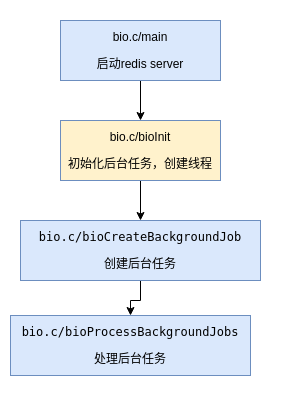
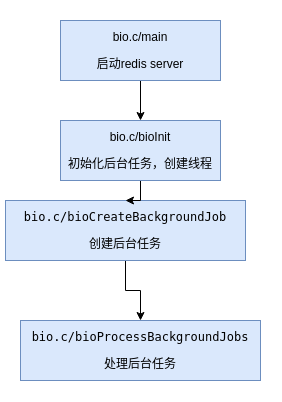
node "bio.c/bioInit初始化后台任务，创建线程": fillcolor #fff2cc -> #dae8fc
node "bio.c/bioCreateBackgroundJob创建后台任务": moved (141, 251) -> (126, 231)
node "bio.c/bioProcessBackgroundJobs处理后台任务": moved (131, 346) -> (141, 351)
